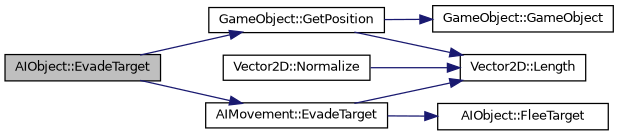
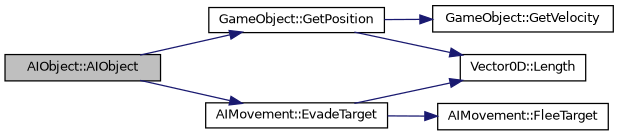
node "GameObject::GameObject": label "GameObject::GameObject" -> "GameObject::GetVelocity"
node "AIObject::EvadeTarget": label "AIObject::EvadeTarget" -> "AIObject::AIObject"
node "Vector2D::Normalize": removed
node "Vector2D::Length": label "Vector2D::Length" -> "Vector0D::Length"
node "AIObject::FleeTarget": label "AIObject::FleeTarget" -> "AIMovement::FleeTarget"
